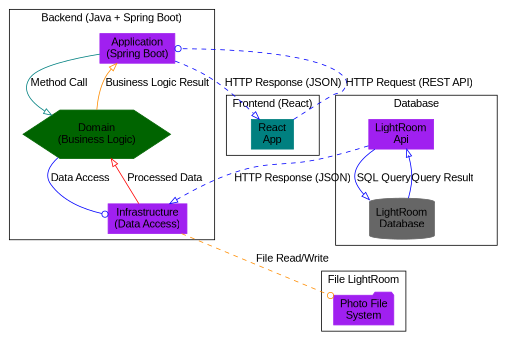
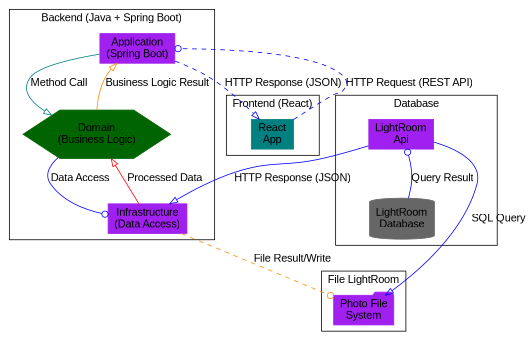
edge "LightRoom Api" -> "Infrastructure (Data Access)": style dashed -> solid
edge "LightRoom Api" -> "LightRoom Database": now "LightRoom Api" -> "Photo File System"
edge "LightRoom Database" -> "LightRoom Api": arrowhead onormal -> odot
edge "Infrastructure (Data Access)" -> "Photo File System": label "File Read/Write" -> "File Result/Write"
